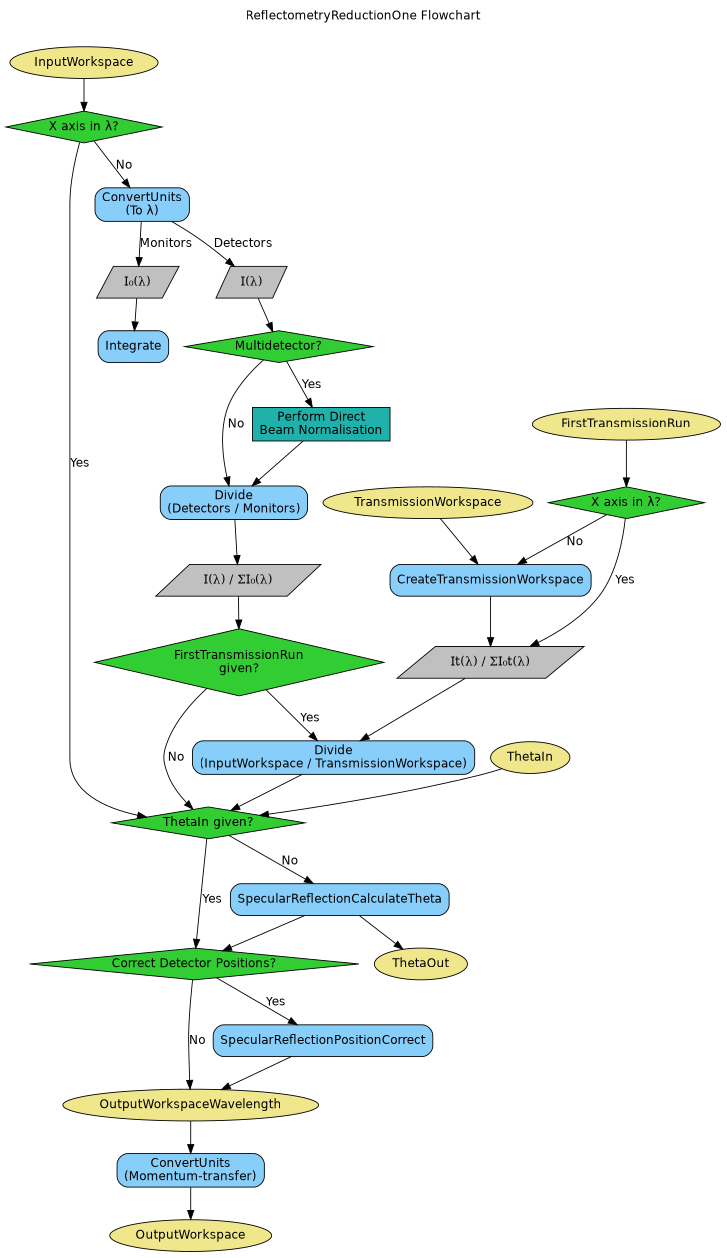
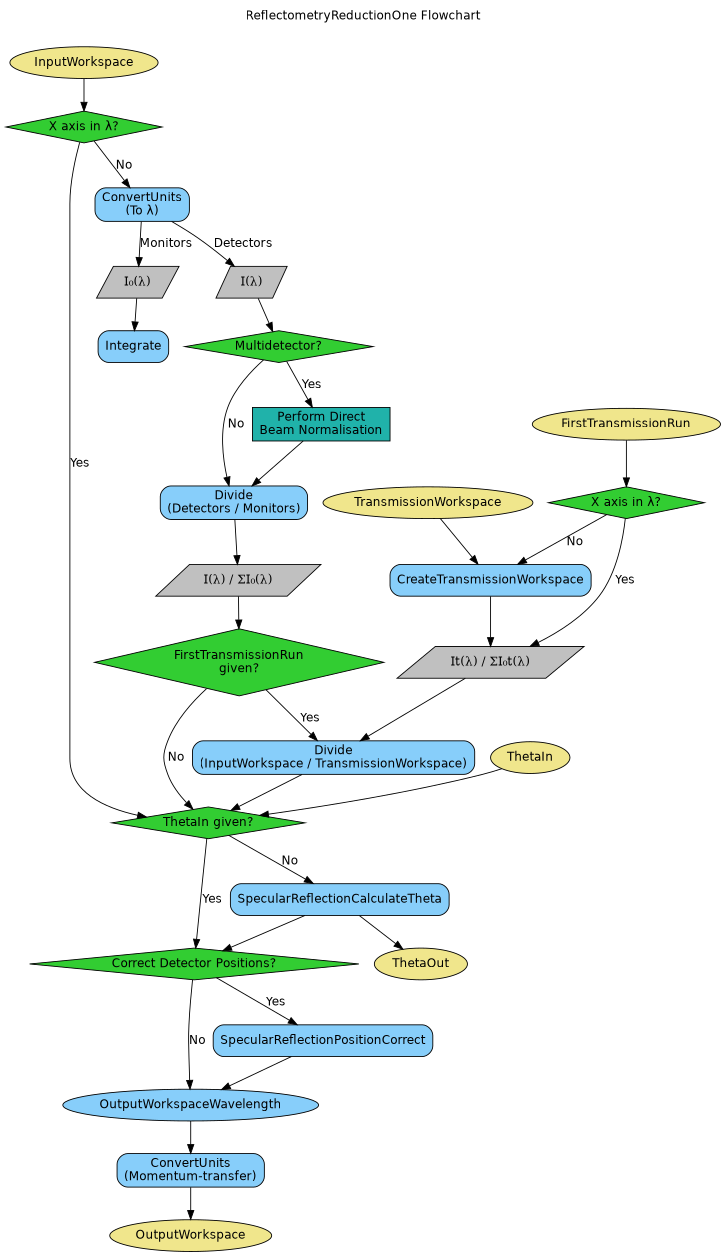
node "OutputWorkspaceWavelength": fillcolor khaki -> lightskyblue
